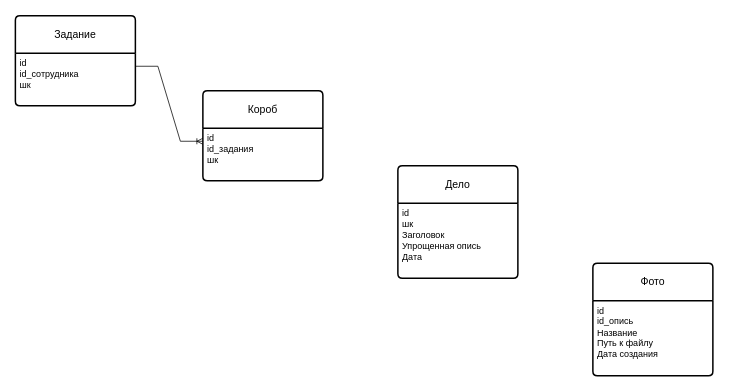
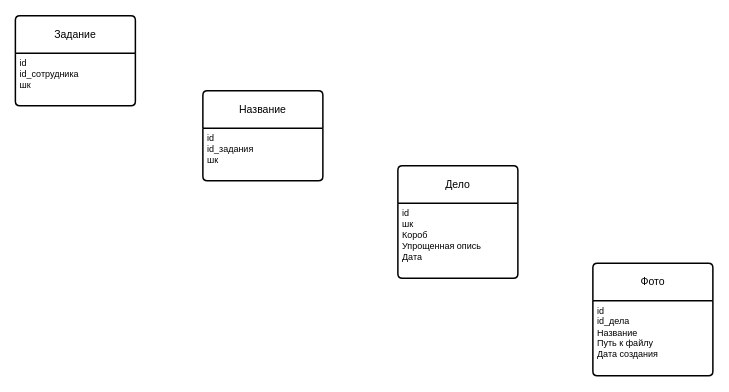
edge "id id_сотрудника шк" -> "id id_задания шк": removed
node "Короб": label "Короб" -> "Название"
node "id шк Заголовок Упрощенная опись Дата": label "id шк Заголовок Упрощенная опись Дата" -> "id шк Короб Упрощенная опись Дата"
node "id id_опись Название Путь к файлу Дата создания": label "id id_опись Название Путь к файлу Дата создания" -> "id id_дела Название Путь к файлу Дата создания"
